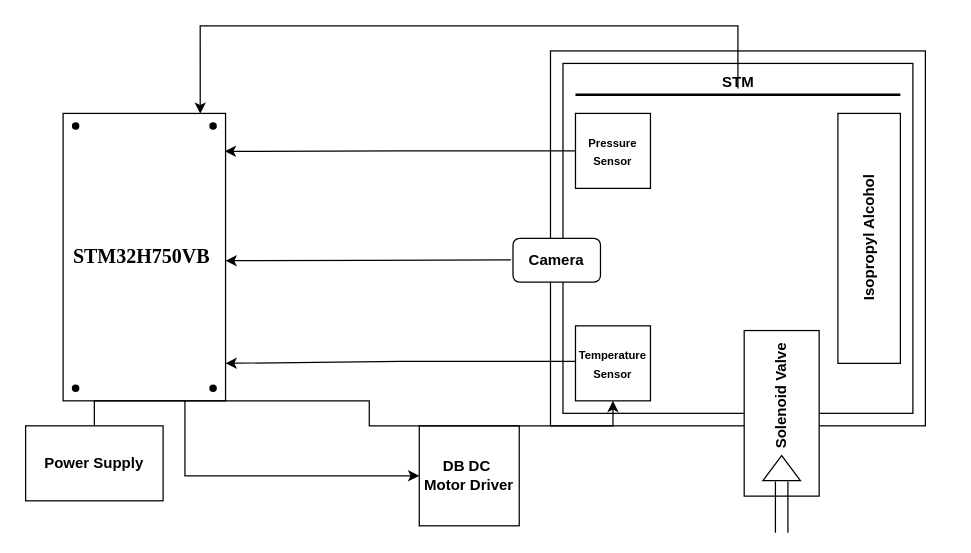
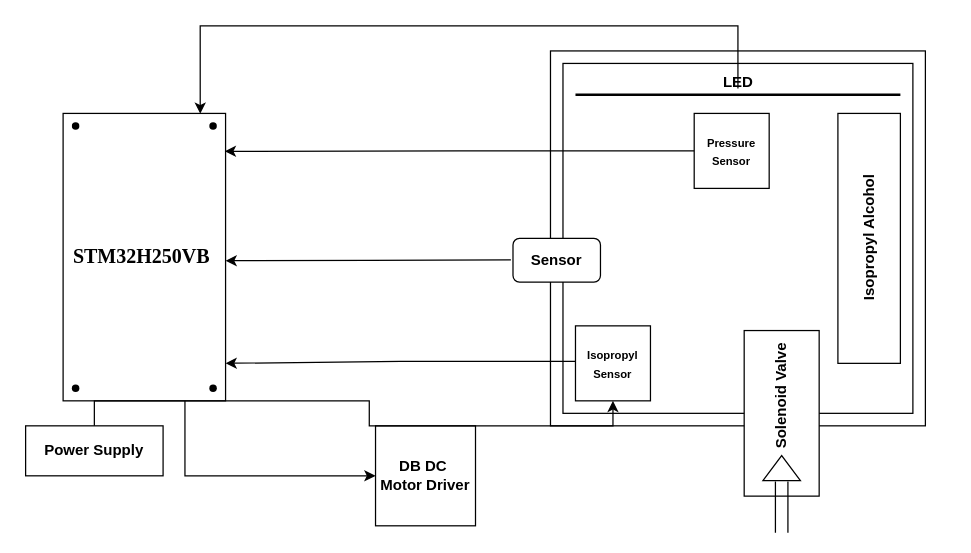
node "STM": label "STM" -> "LED"
node "Pressure Sensor": moved (613, 151) -> (732, 151)
node "STM32H750VB": label "STM32H750VB" -> "STM32H250VB"
node "Camera": label "Camera" -> "Sensor"
node "Temperature Sensor": label "Temperature Sensor" -> "Isopropyl Sensor"
node "Power Supply": size 138x75 -> 138x50
node "DB DC Motor Driver": moved (469, 476) -> (426, 476)
